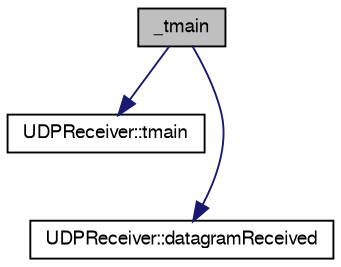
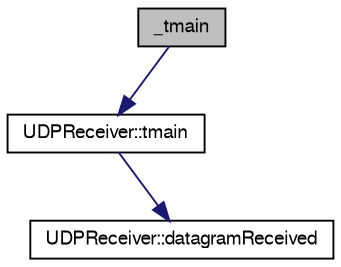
edge "_tmain" -> "UDPReceiver::datagramReceived": now "UDPReceiver::tmain" -> "UDPReceiver::datagramReceived"
